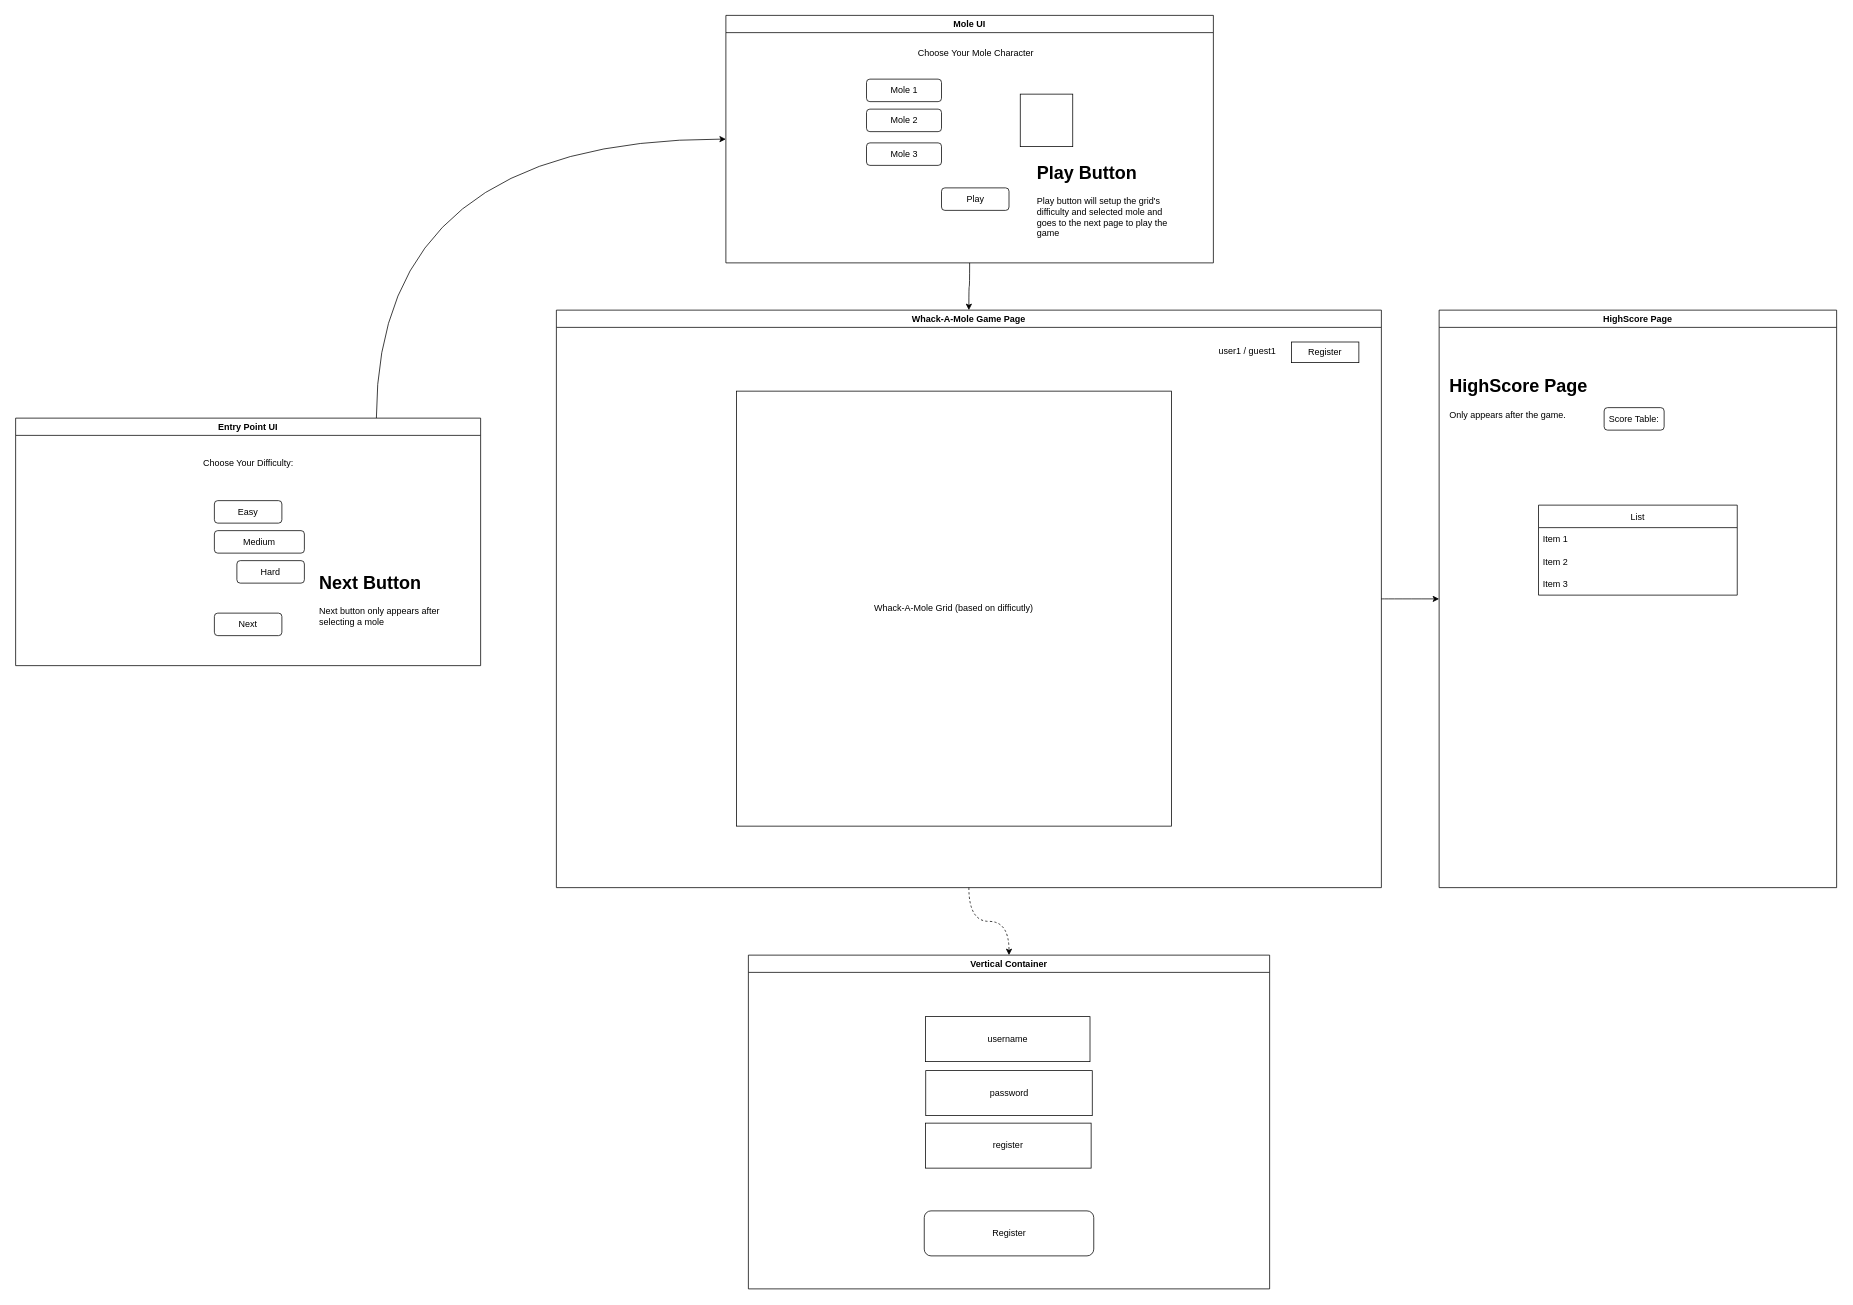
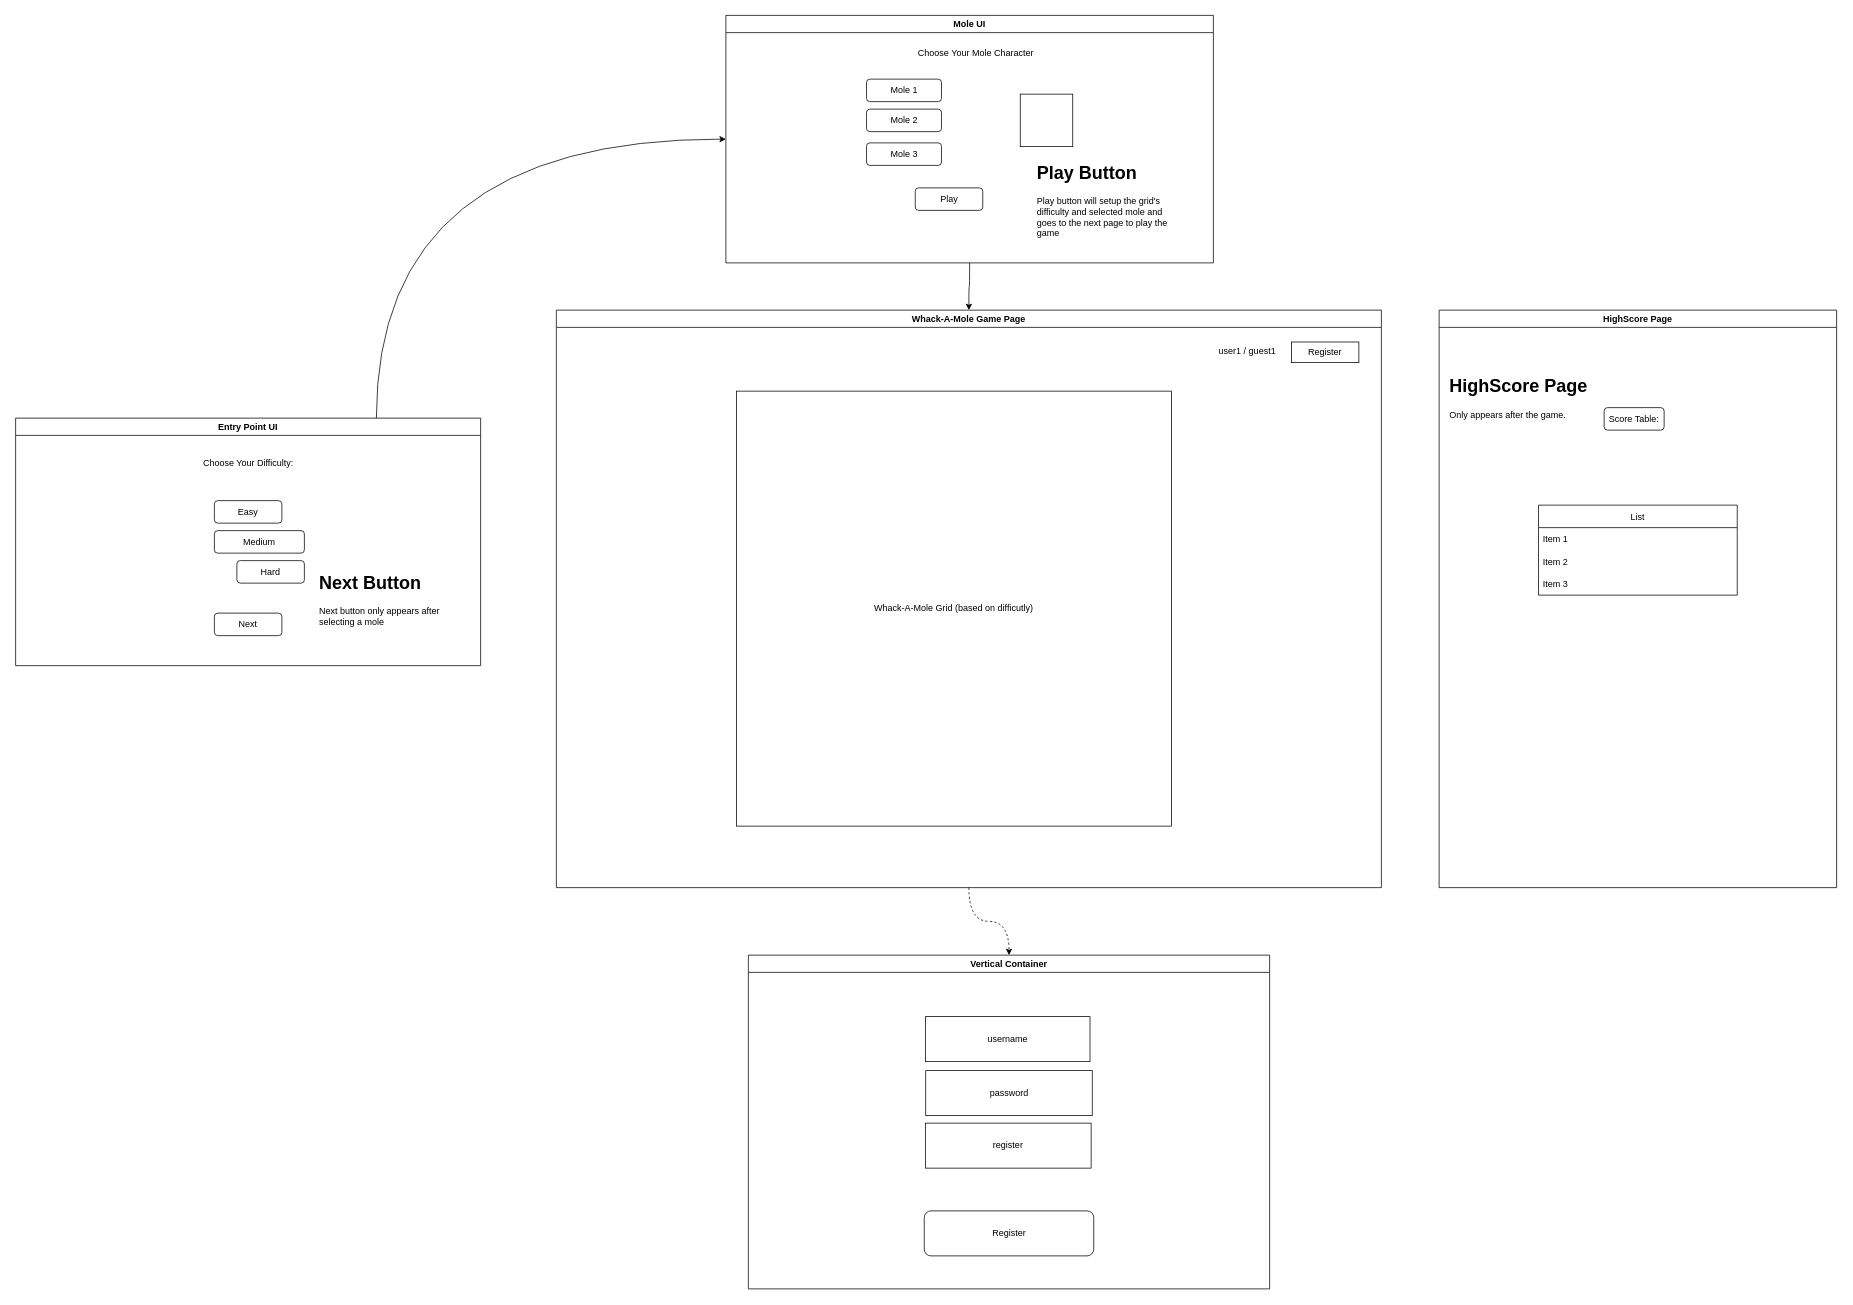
node "Play": moved (975, 199) -> (949, 199)
edge "Whack-A-Mole Game Page" -> "HighScore Page": removed
